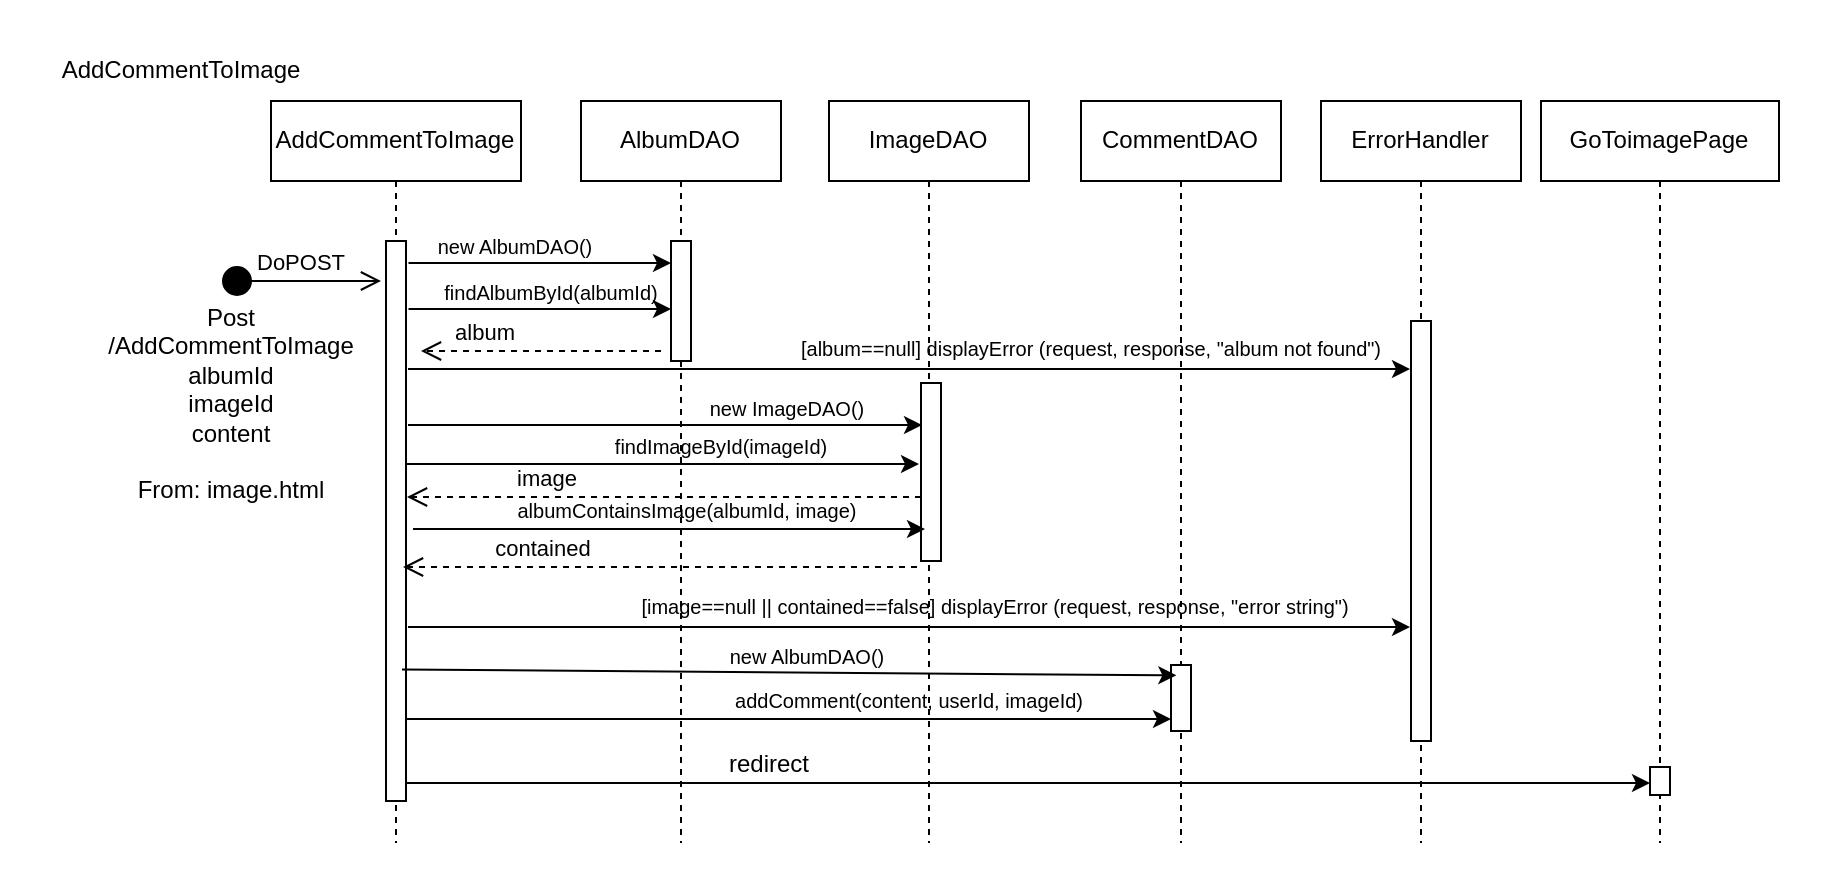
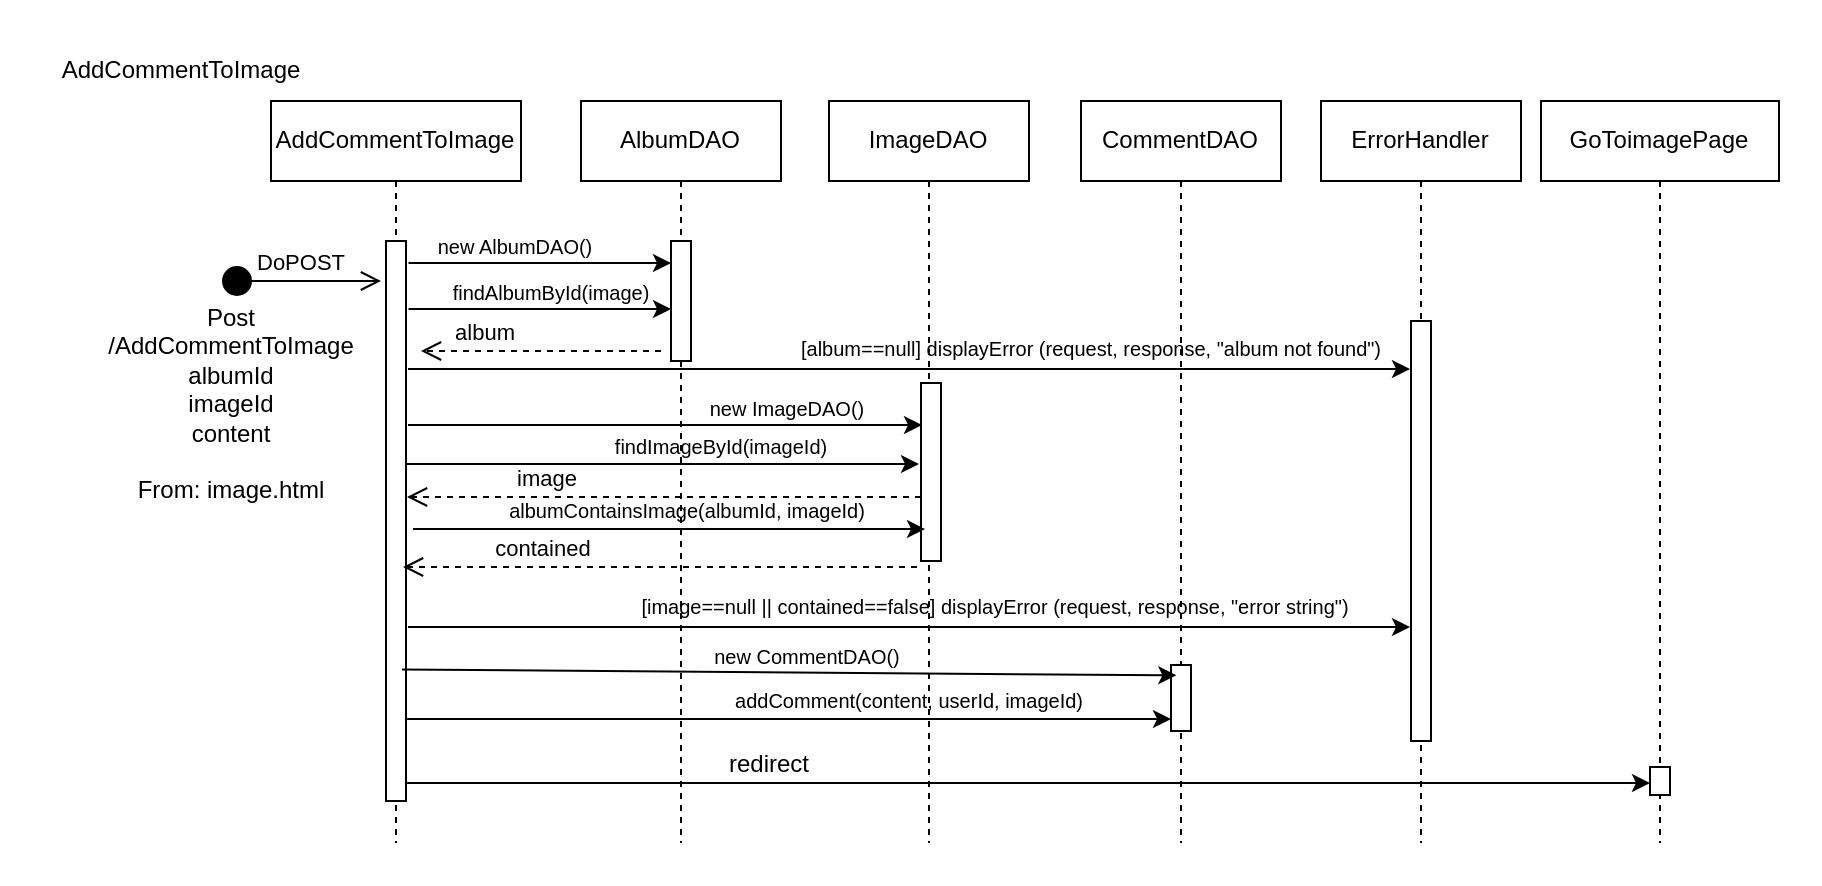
node "findAlbumById(albumId)": label "findAlbumById(albumId)" -> "findAlbumById(image)"
node "albumContainsImage(albumId, image)": label "albumContainsImage(albumId, image)" -> "albumContainsImage(albumId, imageId)"
node "new AlbumDAO()": label "new AlbumDAO()" -> "new CommentDAO()"
